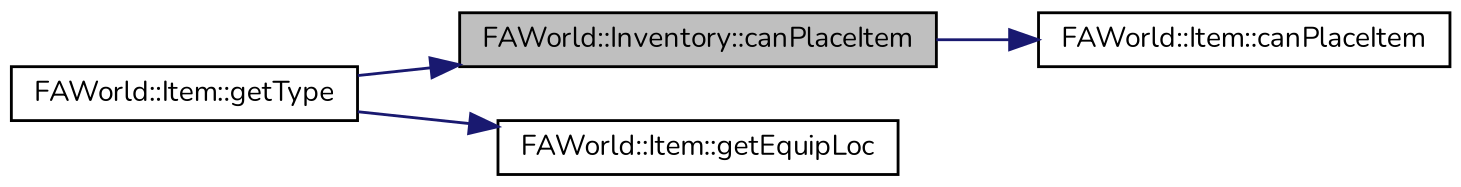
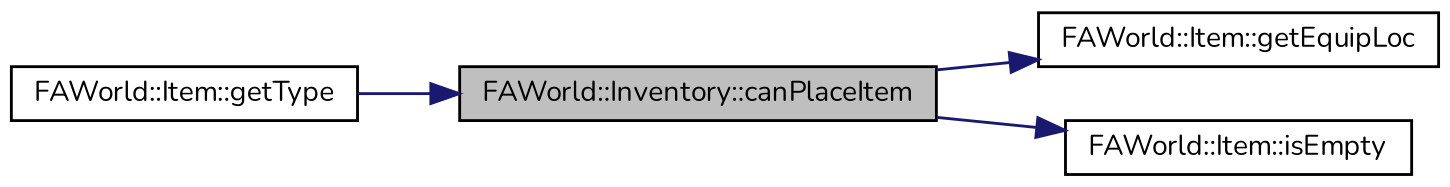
node "FAWorld::Item::canPlaceItem": label "FAWorld::Item::canPlaceItem" -> "FAWorld::Item::isEmpty"
edge "FAWorld::Item::getType" -> "FAWorld::Item::getEquipLoc": now "FAWorld::Inventory::canPlaceItem" -> "FAWorld::Item::getEquipLoc"
